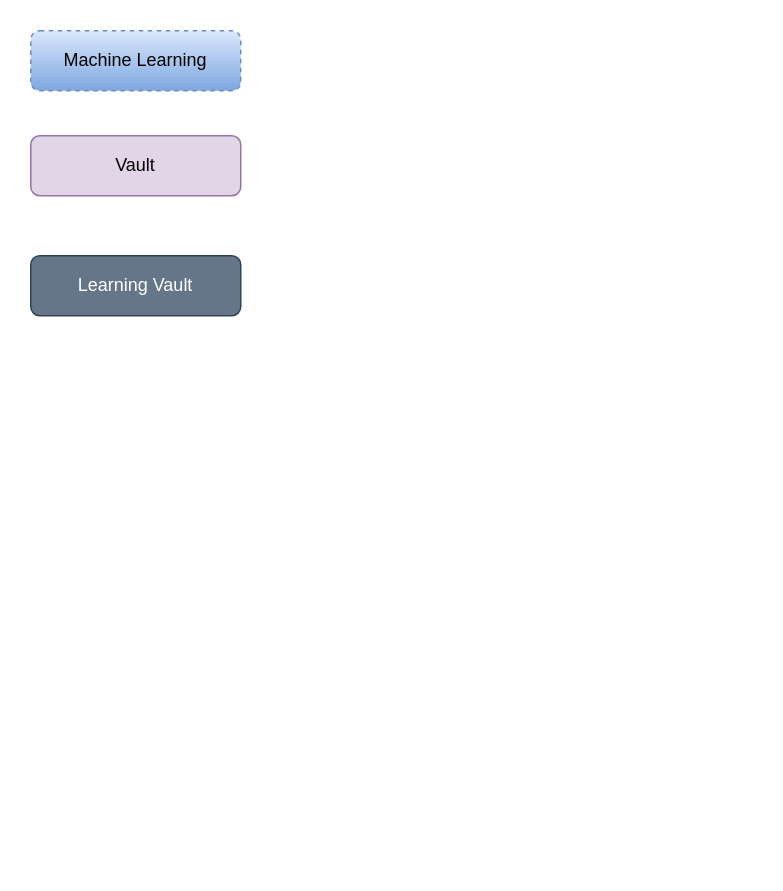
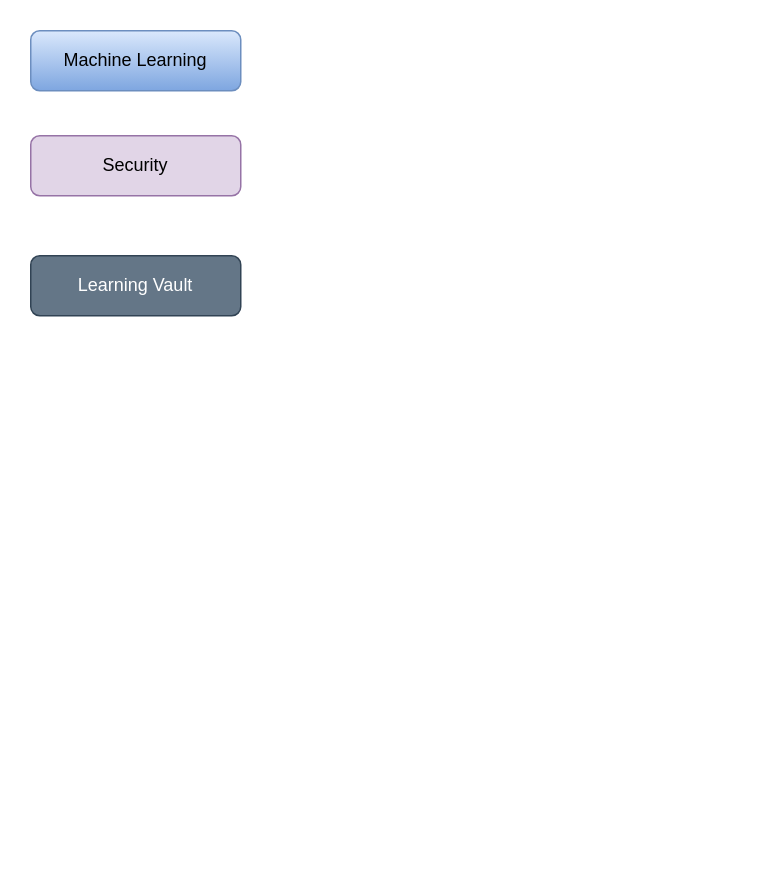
node "Machine Learning": style dashed -> solid
node "Vault": label "Vault" -> "Security"
